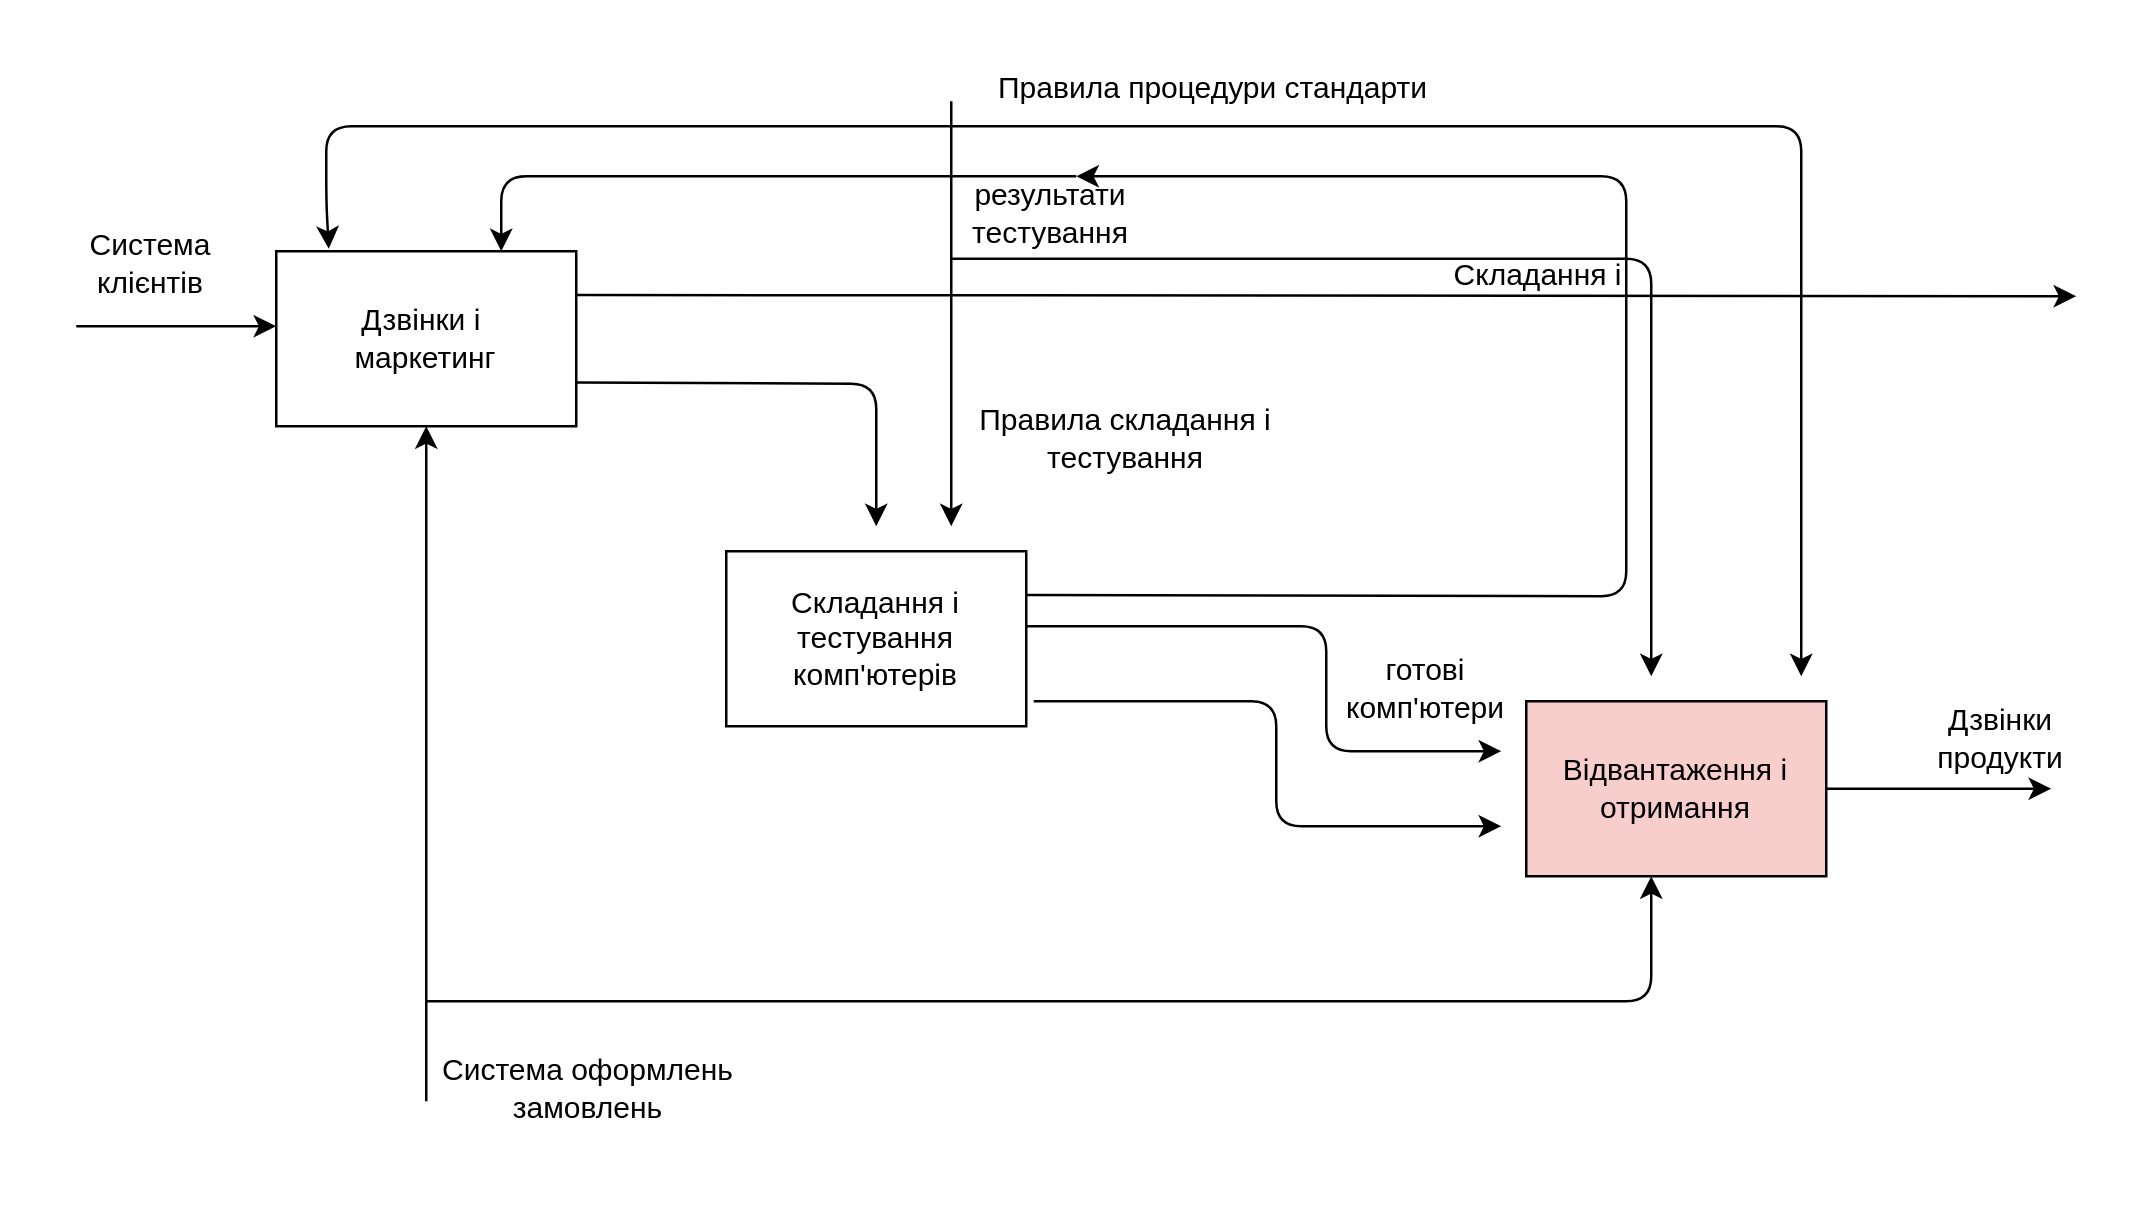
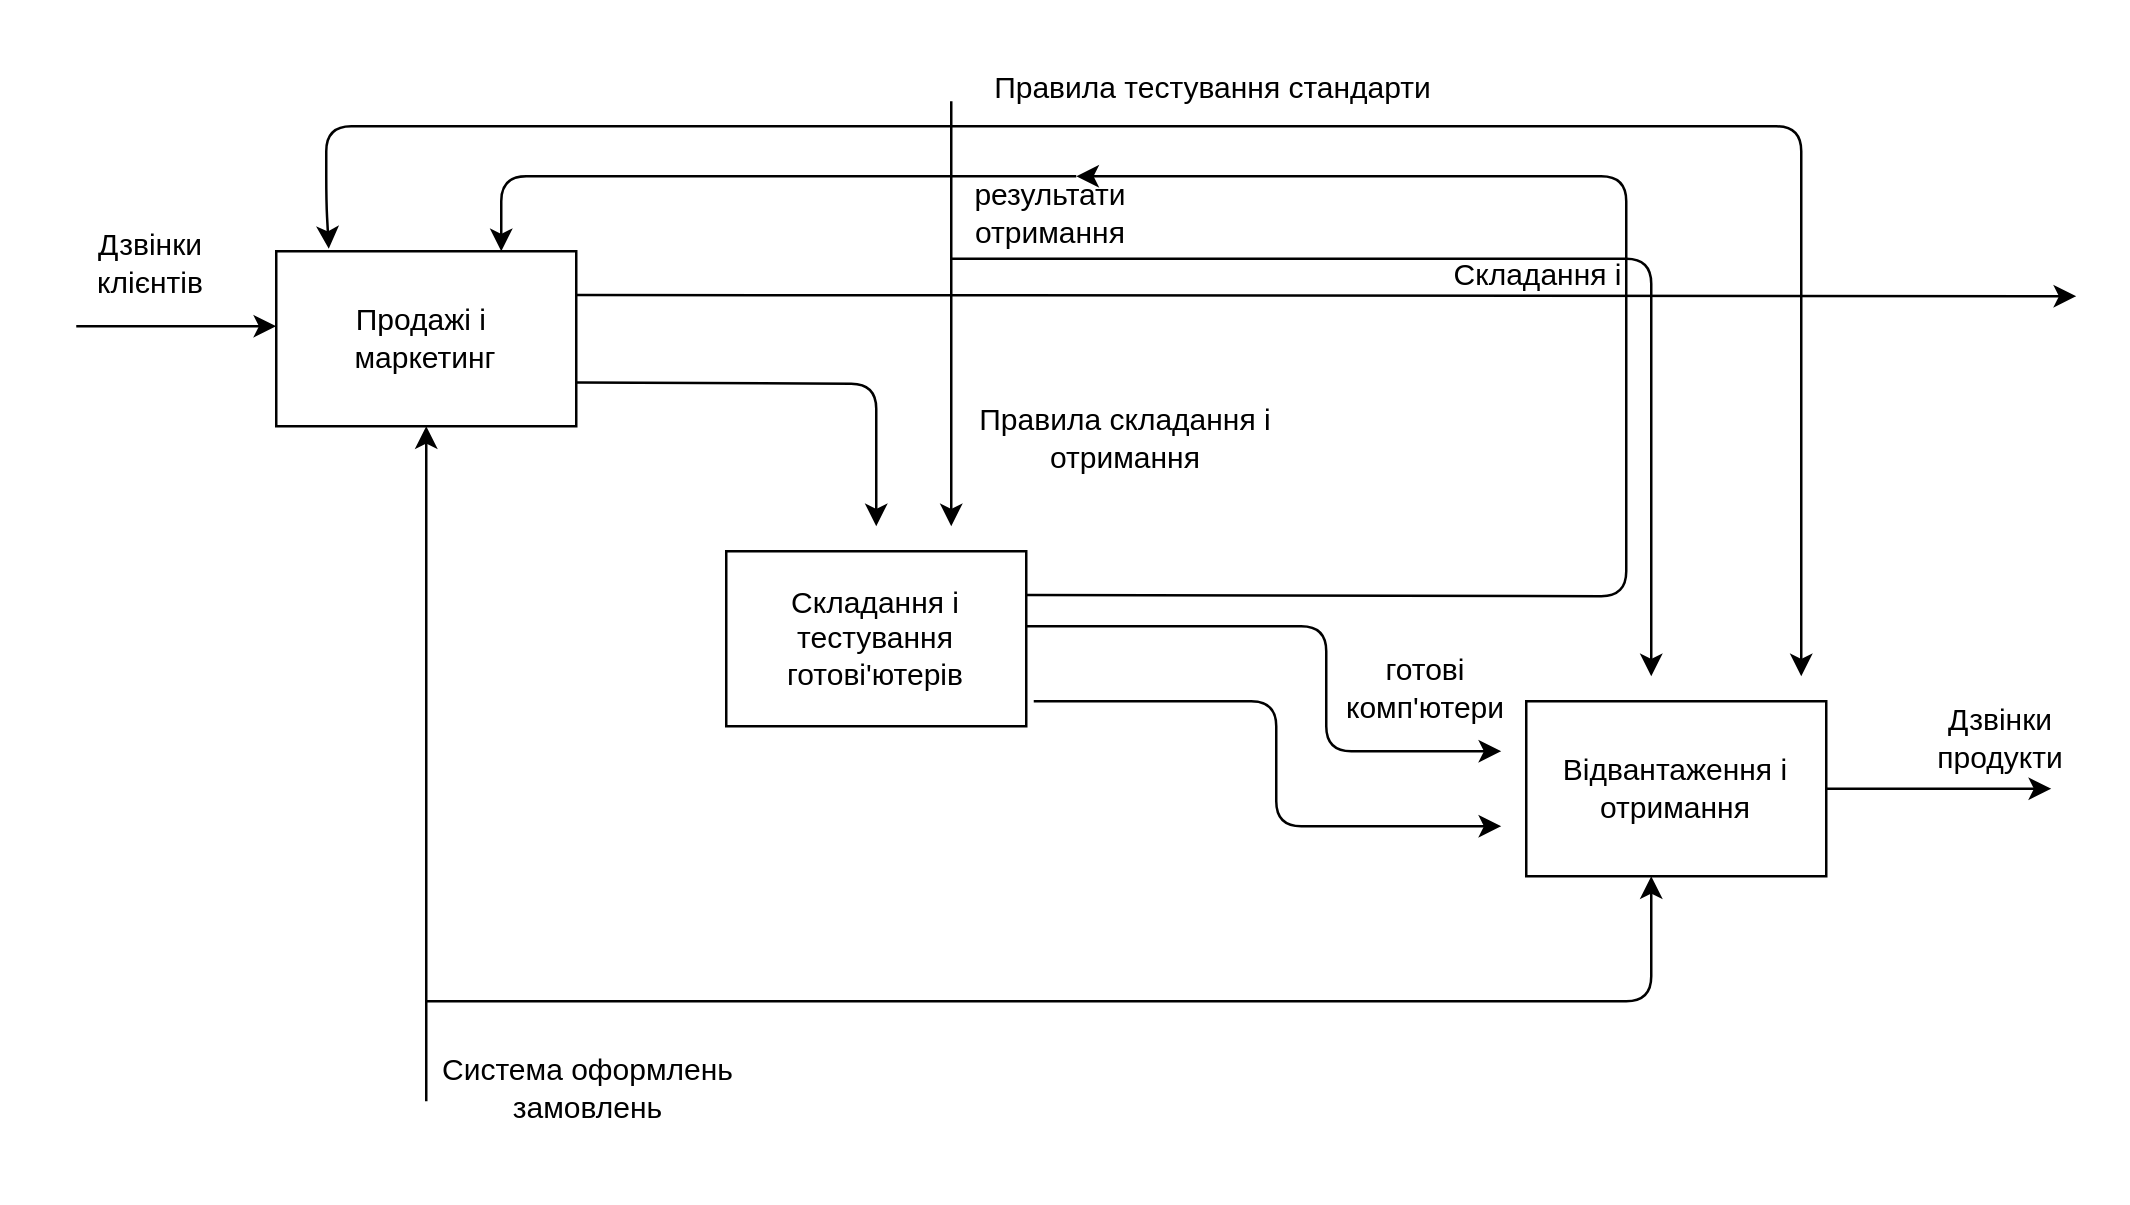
node "Правила процедури стандарти": label "Правила процедури стандарти" -> "Правила тестування стандарти"
node "результати тестування": label "результати тестування" -> "результати отримання"
node "Система клієнтів": label "Система клієнтів" -> "Дзвінки клієнтів"
node "Дзвінки і маркетинг": label "Дзвінки і маркетинг" -> "Продажі і маркетинг"
node "Правила складання і тестування": label "Правила складання і тестування" -> "Правила складання і отримання"
node "Складання і тестування комп'ютерів": label "Складання і тестування комп'ютерів" -> "Складання і тестування готові'ютерів"
node "Відвантаження і отримання": fillcolor #f8cecc -> #ffffff
